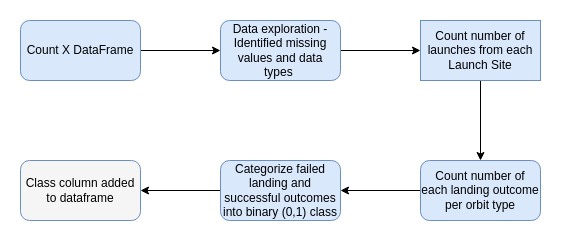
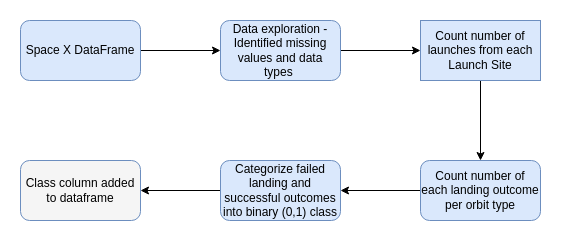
node "Count X DataFrame": label "Count X DataFrame" -> "Space X DataFrame"
